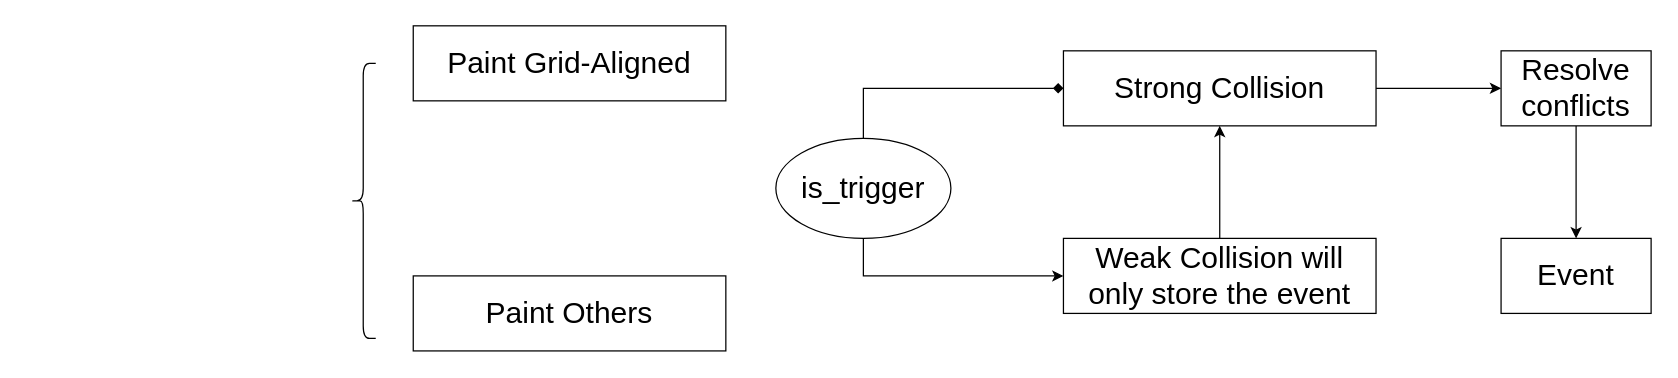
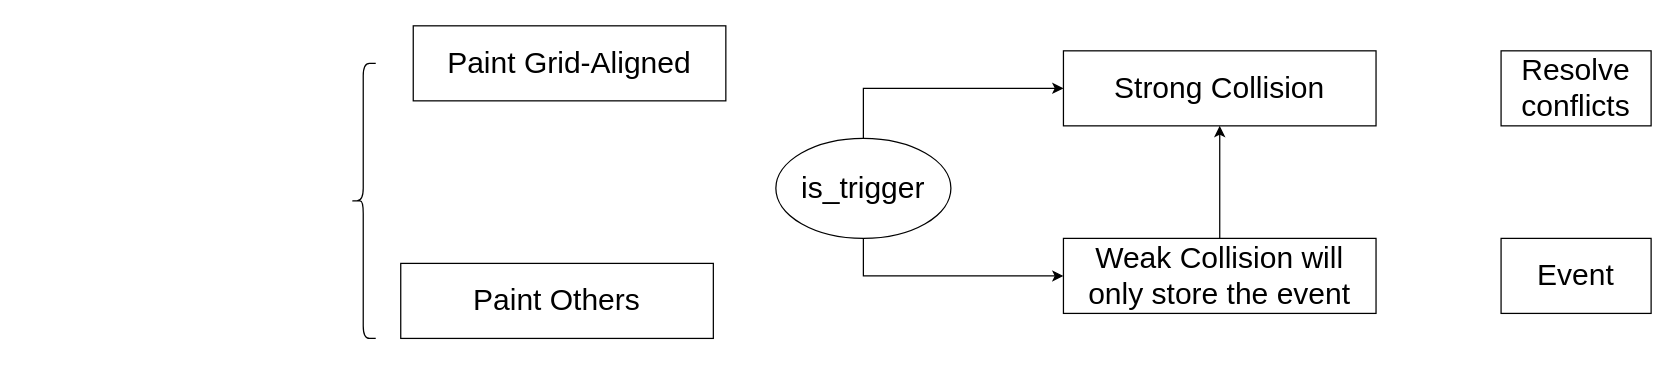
edge "is_trigger" -> "Strong Collision": arrowhead diamond -> classic
edge "Strong Collision" -> "Resolve conflicts": removed
edge "Resolve conflicts" -> "Event": removed
node "Paint Others": moved (569, 313) -> (557, 301)
